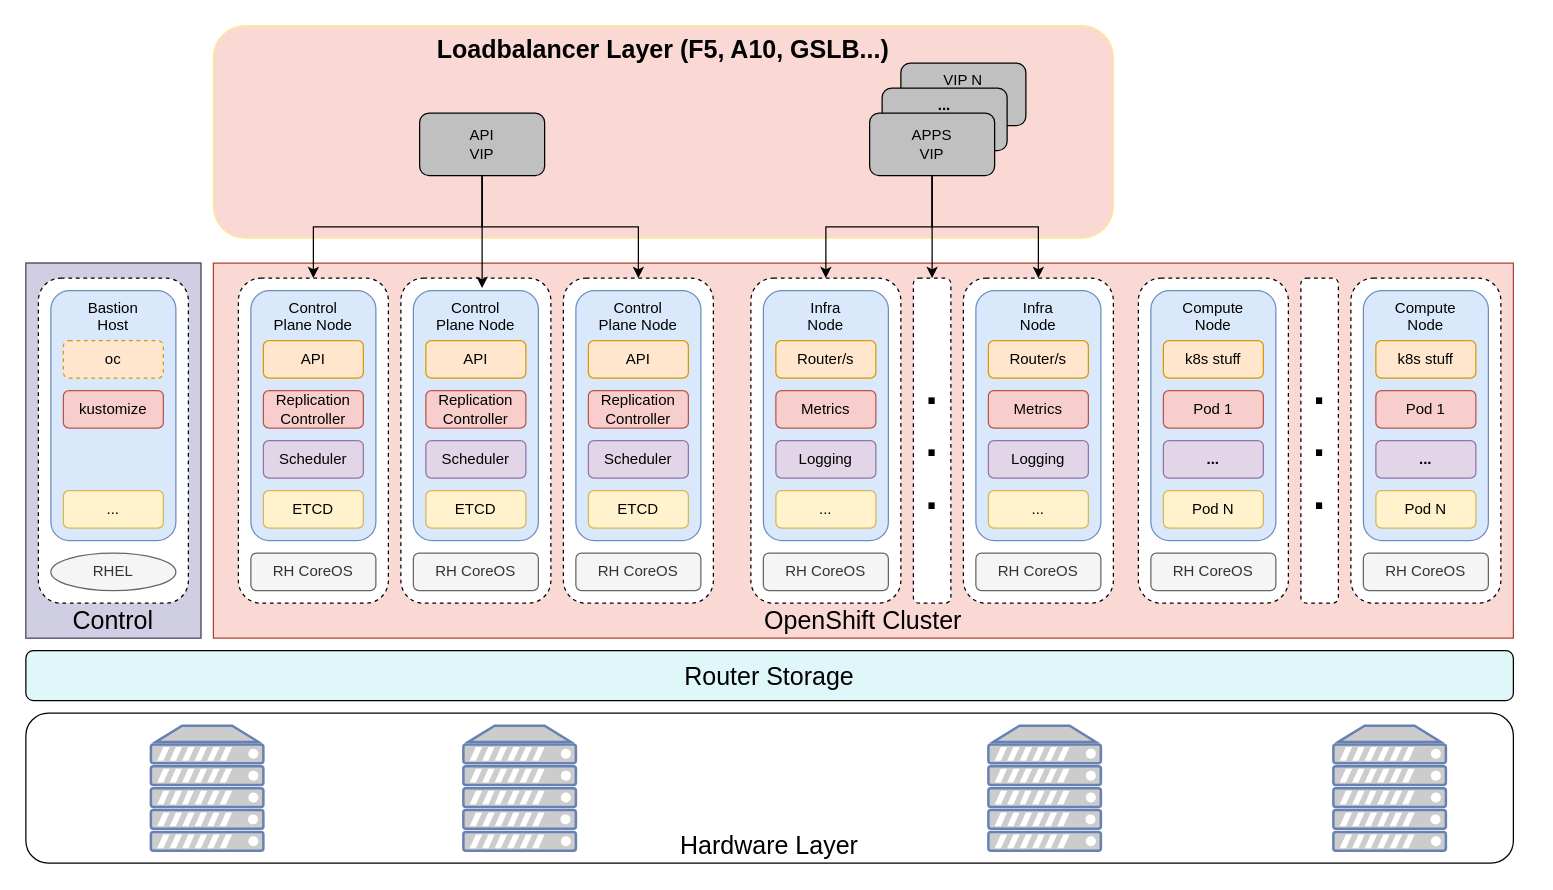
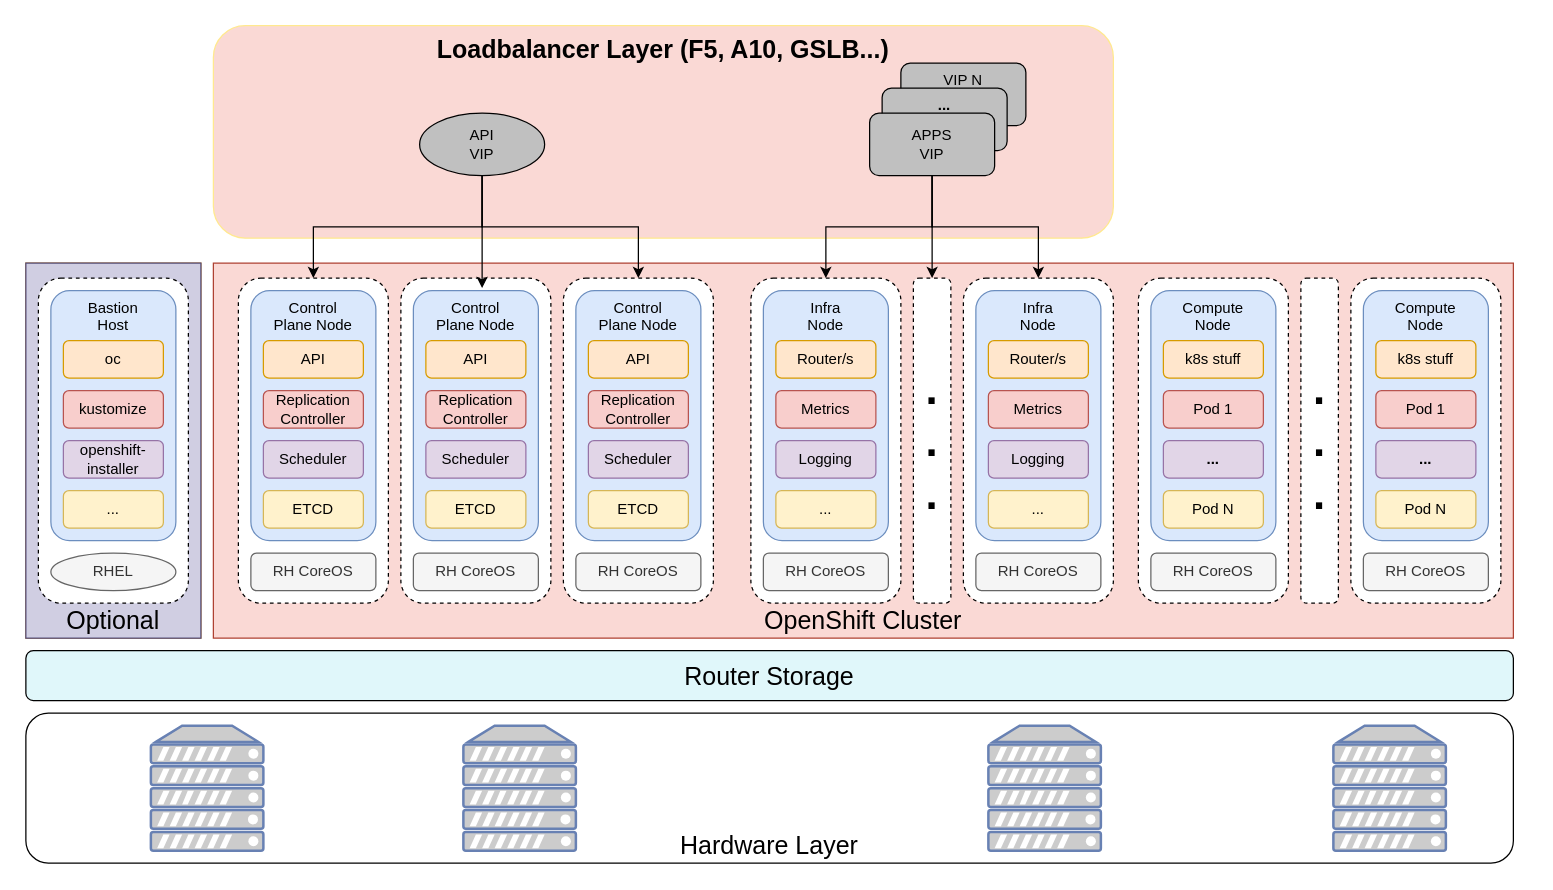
node "API VIP": shape rounded rectangle -> ellipse
node "oc": style dashed -> solid
node "openshift-installer": added
node "Control": label "Control" -> "Optional"
